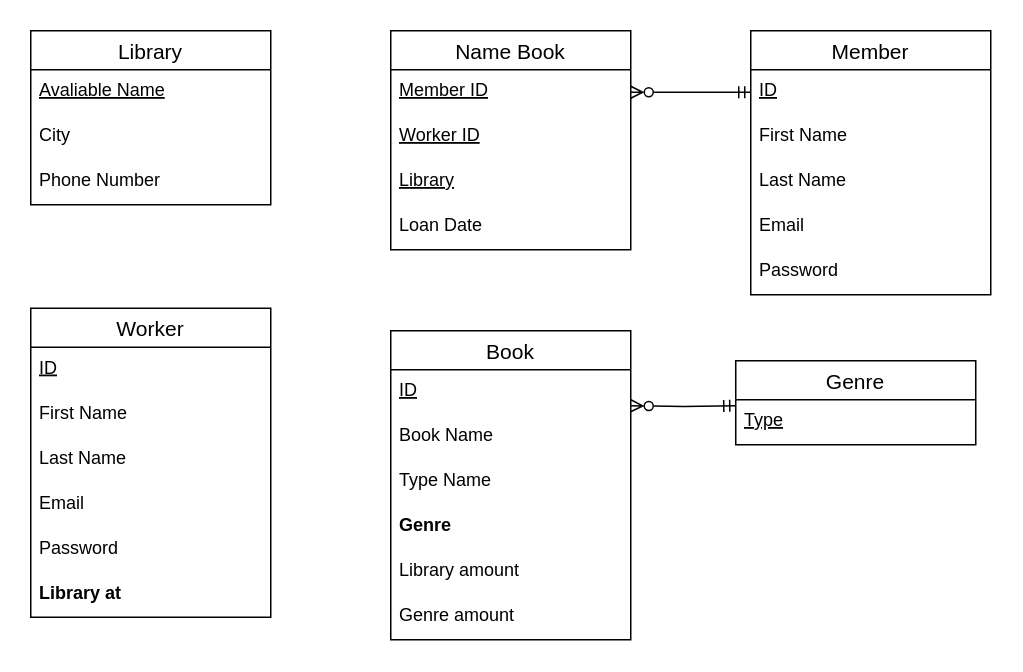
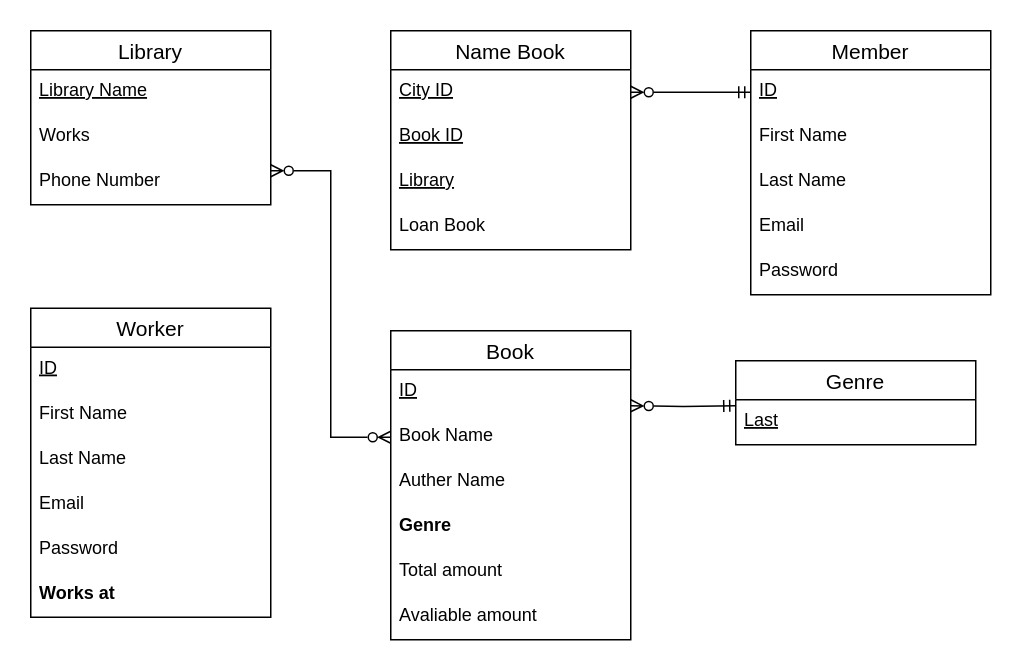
node "Avaliable Name": label "Avaliable Name" -> "Library Name"
node "Member ID": label "Member ID" -> "City ID"
node "City": label "City" -> "Works"
node "Worker ID": label "Worker ID" -> "Book ID"
node "Loan Date": label "Loan Date" -> "Loan Book"
edge "Phone Number" -- "Book Name": added
node "Type": label "Type" -> "Last"
node "Type Name": label "Type Name" -> "Auther Name"
node "Library amount": label "Library amount" -> "Total amount"
node "Library at": label "Library at" -> "Works at"
node "Genre amount": label "Genre amount" -> "Avaliable amount"
